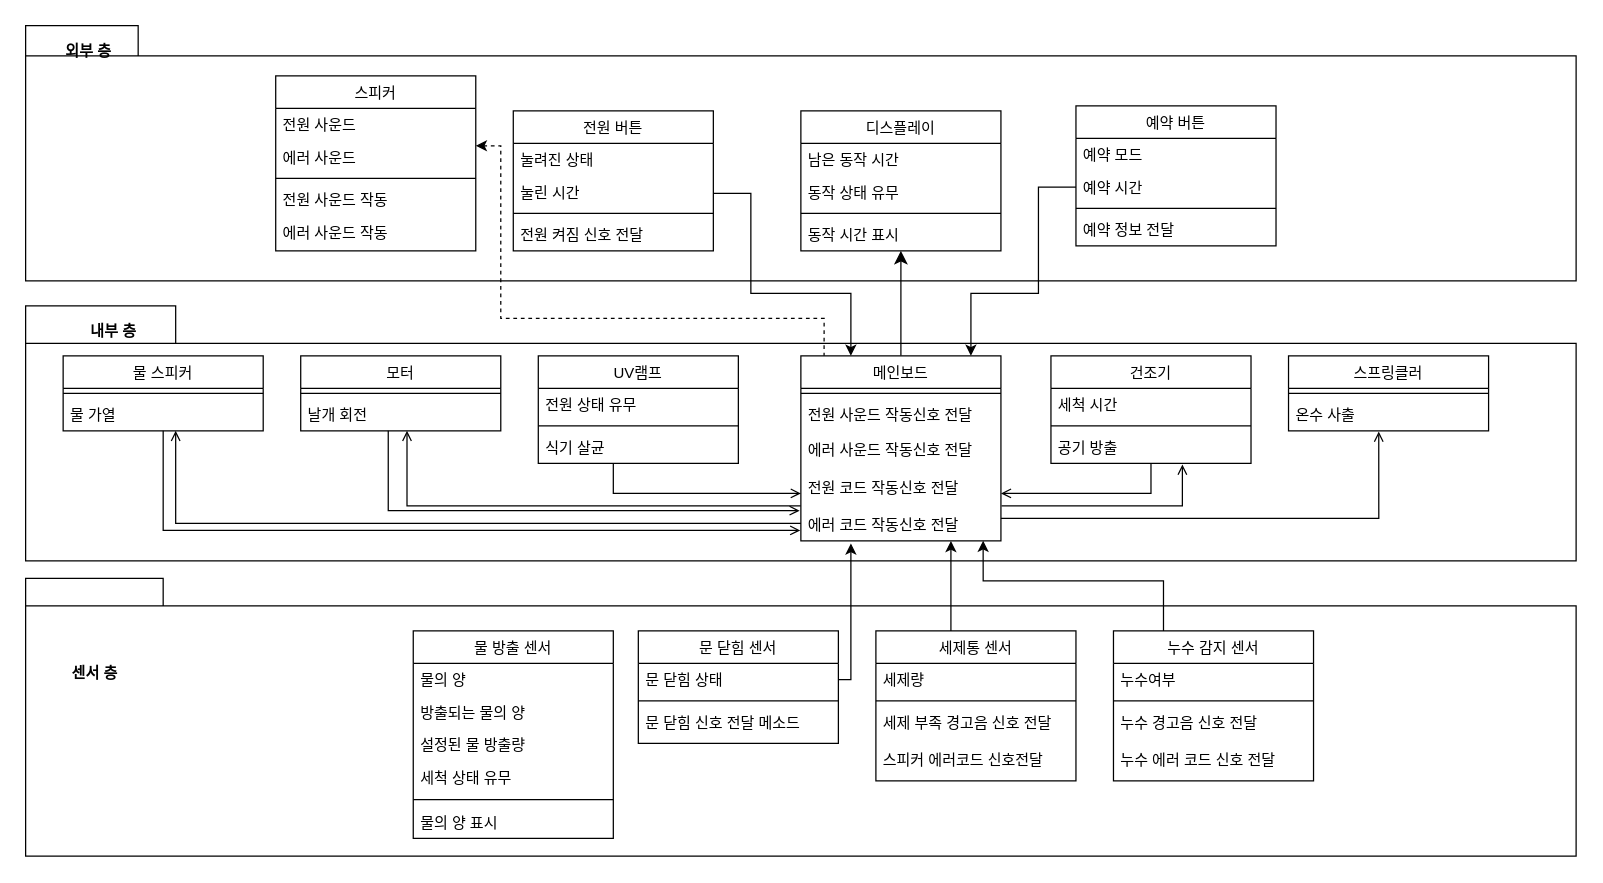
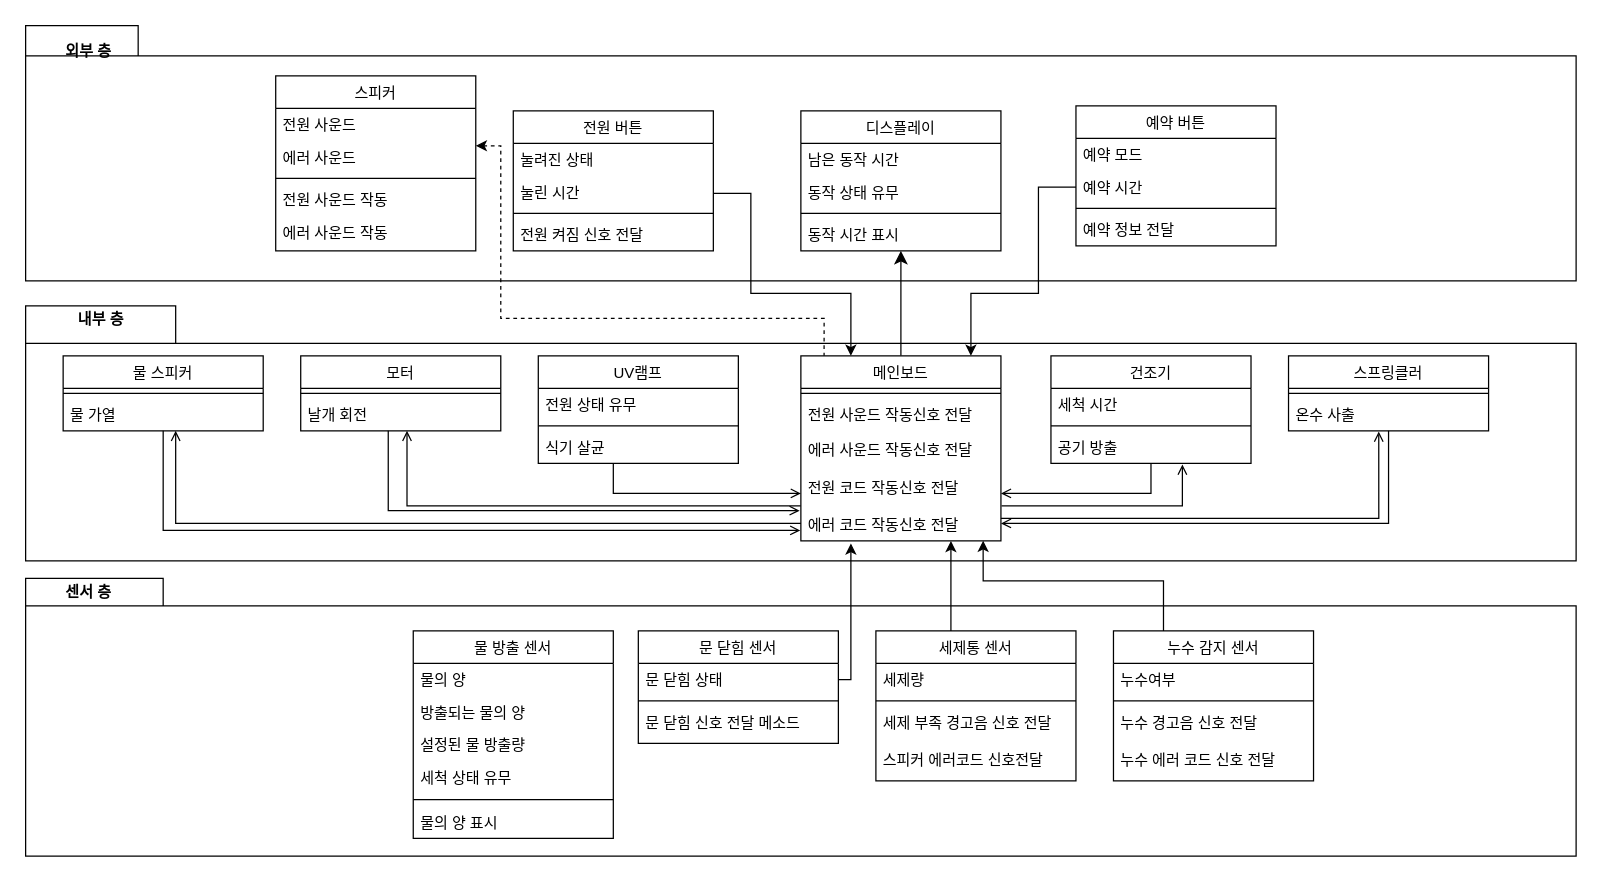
node "내부 층": moved (113, 332) -> (101, 319)
edge "스프링클러" -> "에러 코드 작동신호 전달": added
node "센서 층": moved (94, 673) -> (88, 592)
